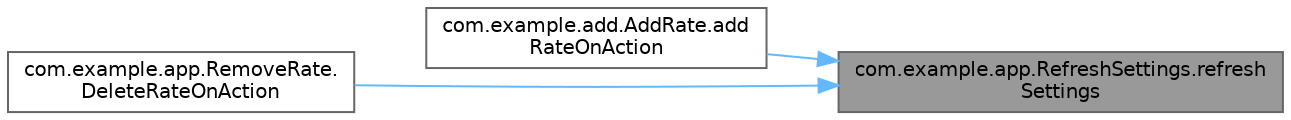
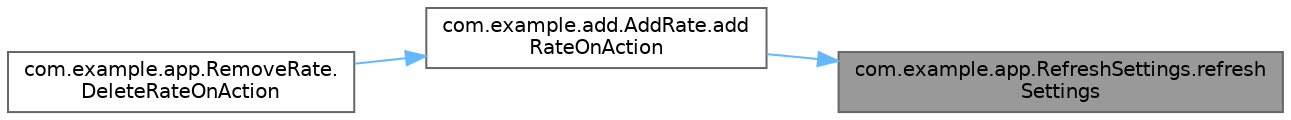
edge "com.example.app.RemoveRate. DeleteRateOnAction" -> "com.example.app.RefreshSettings.refresh Settings": now "com.example.app.RemoveRate. DeleteRateOnAction" -> "com.example.add.AddRate.add RateOnAction"
